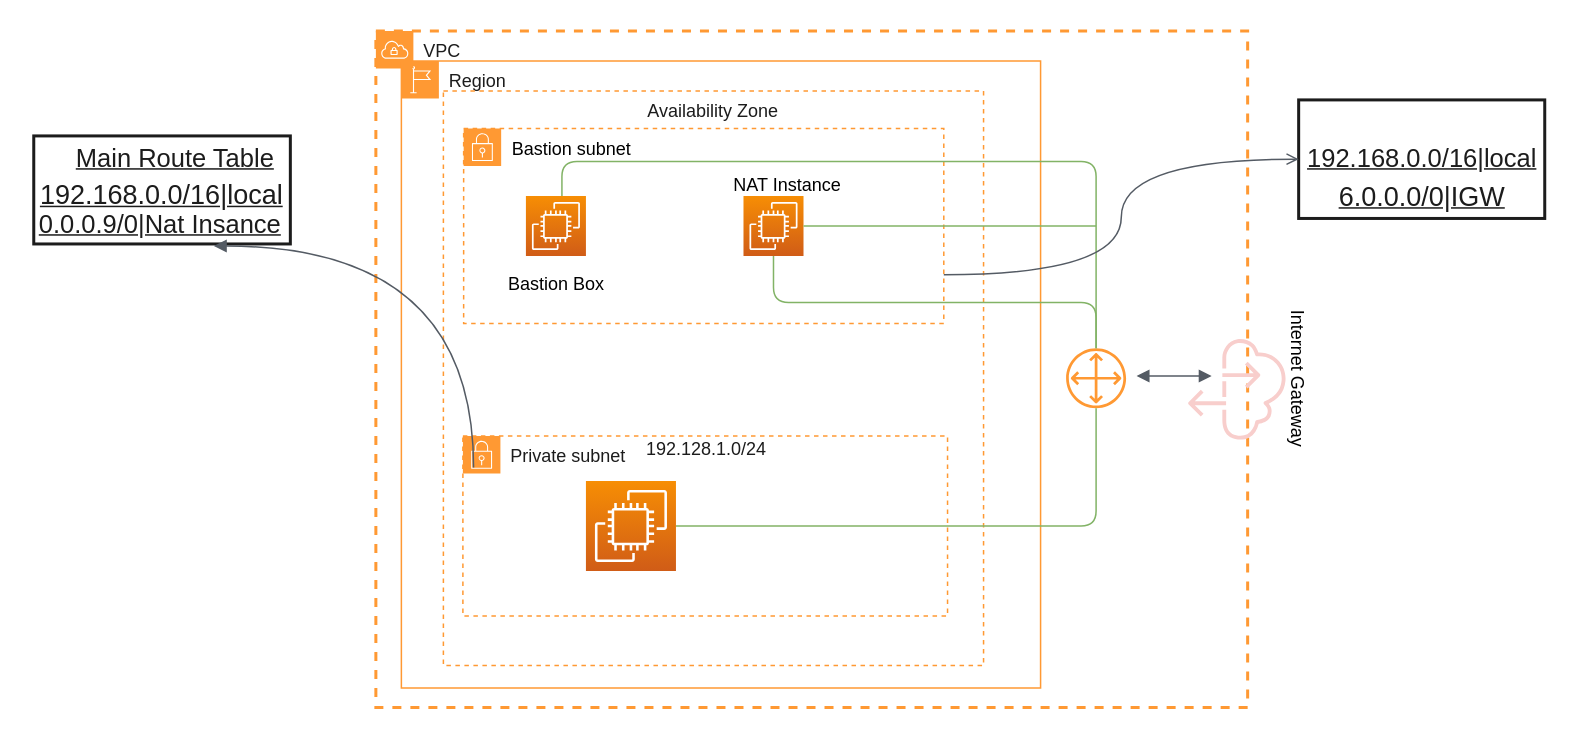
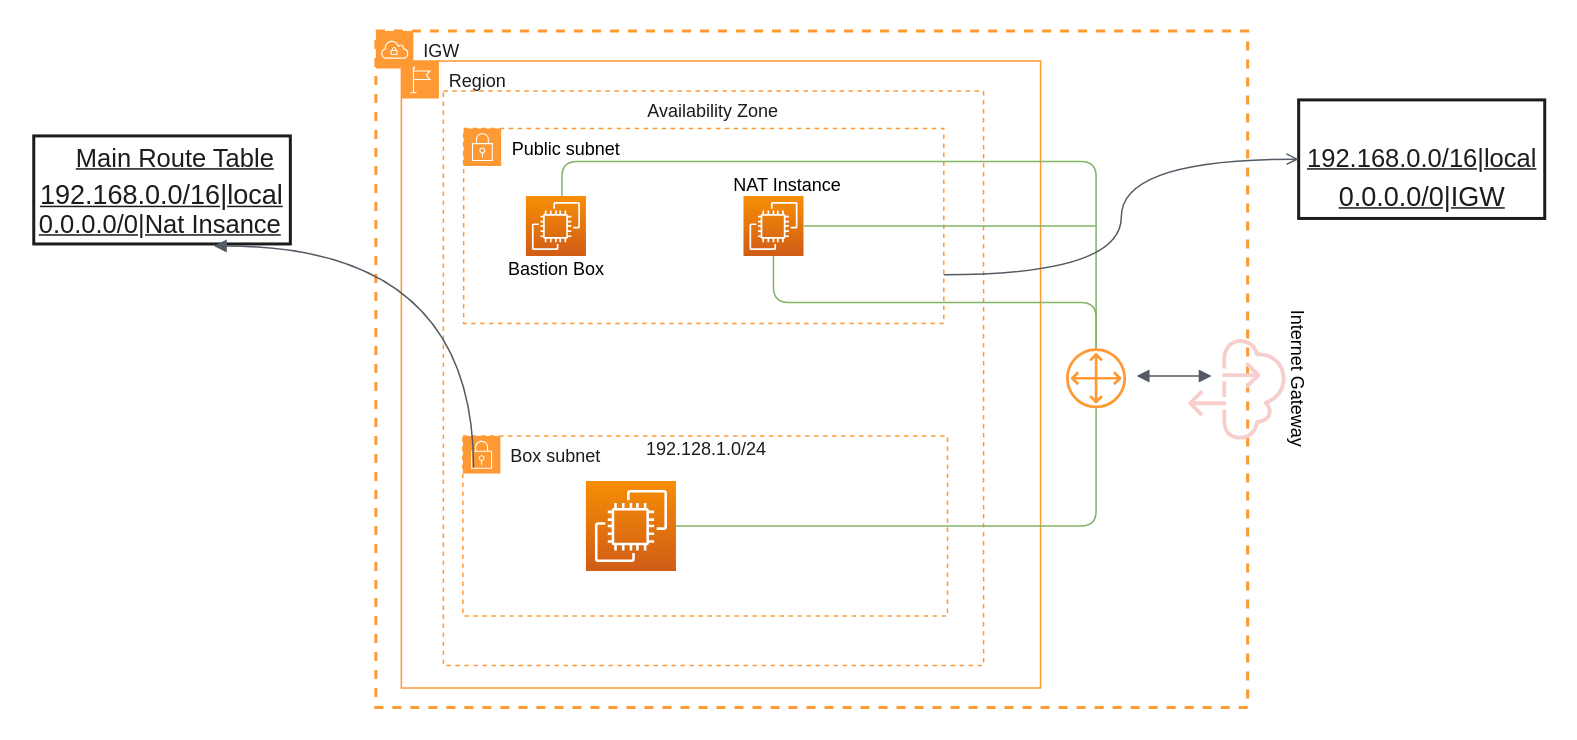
node "VPC": label "VPC" -> "IGW"
node "Bastion subnet": label "Bastion subnet" -> "Public subnet"
node "6.0.0.0/0|IGW": label "6.0.0.0/0|IGW" -> "0.0.0.0/0|IGW"
node "0.0.0.9/0|Nat Insance": label "0.0.0.9/0|Nat Insance" -> "0.0.0.0/0|Nat Insance"
node "Bastion Box": moved (556, 284) -> (556, 269)
node "Private subnet": label "Private subnet" -> "Box subnet"
